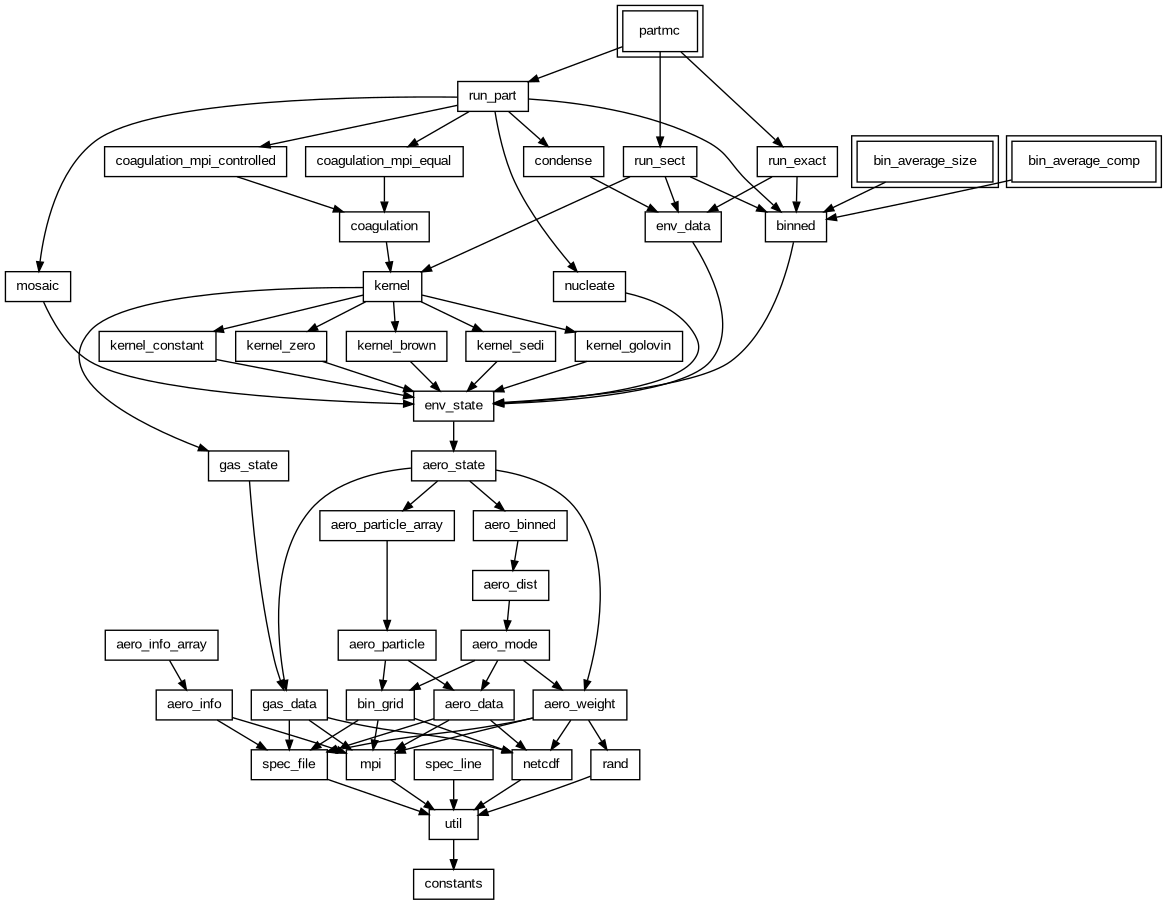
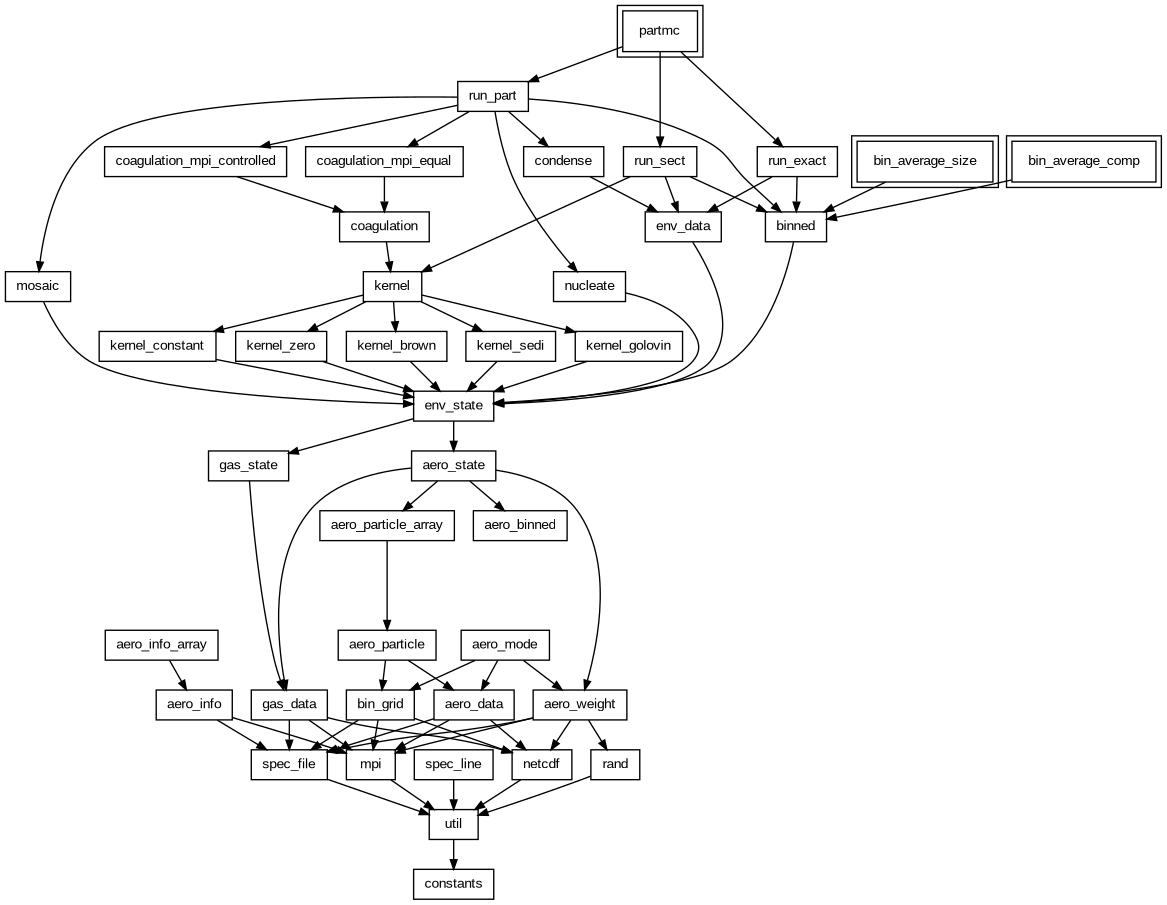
edge "kernel" -> "gas_state": now "env_state" -> "gas_state"
node "aero_dist": removed
